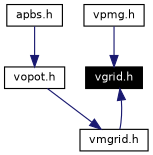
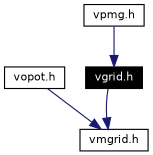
node "apbs.h": removed
edge "vmgrid.h" -> "vgrid.h": reversed
